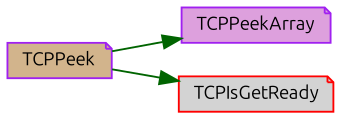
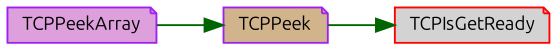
edge "TCPPeek" -> "TCPPeekArray": reversed
